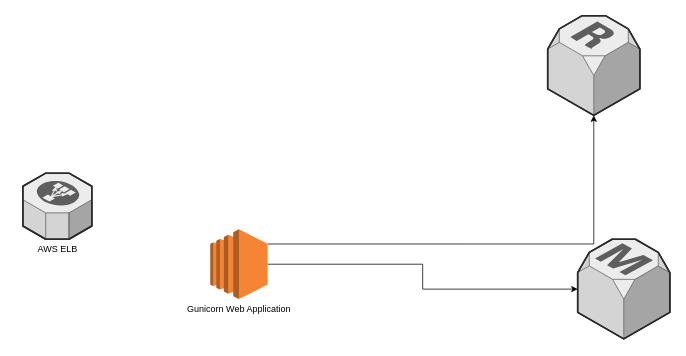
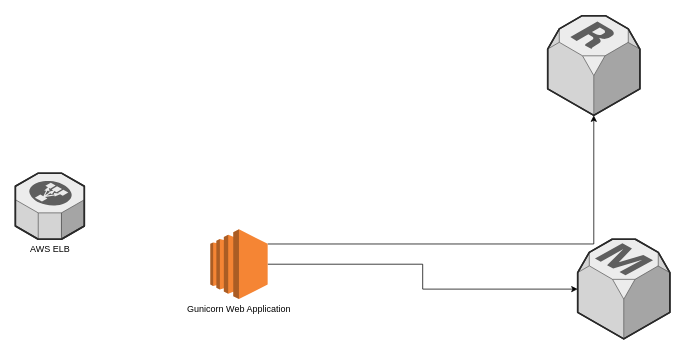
node "AWS ELB": moved (57, 206) -> (50, 206)
